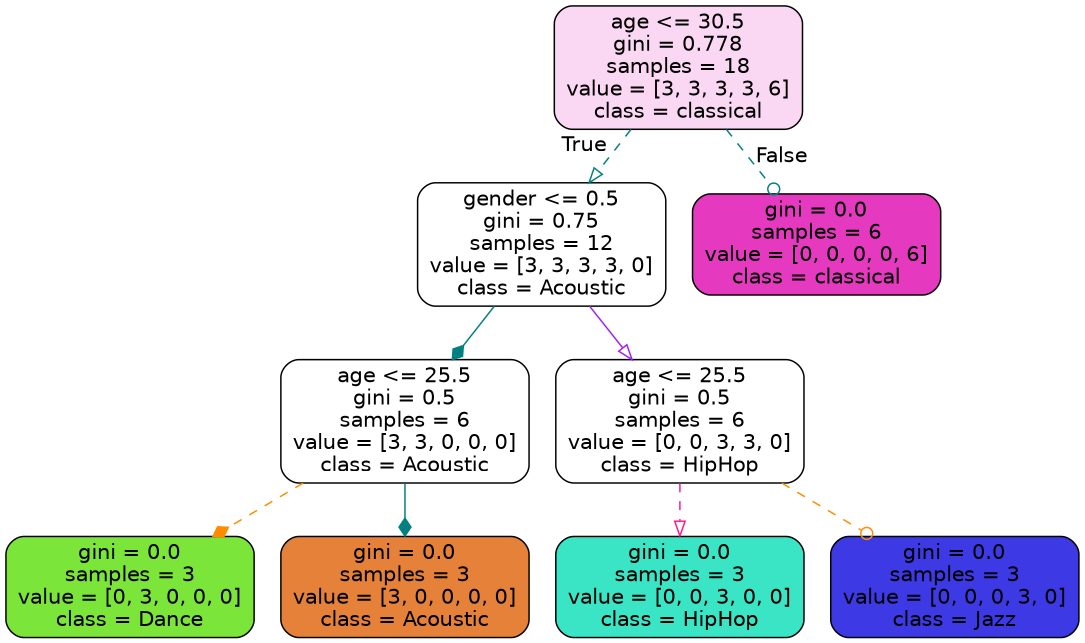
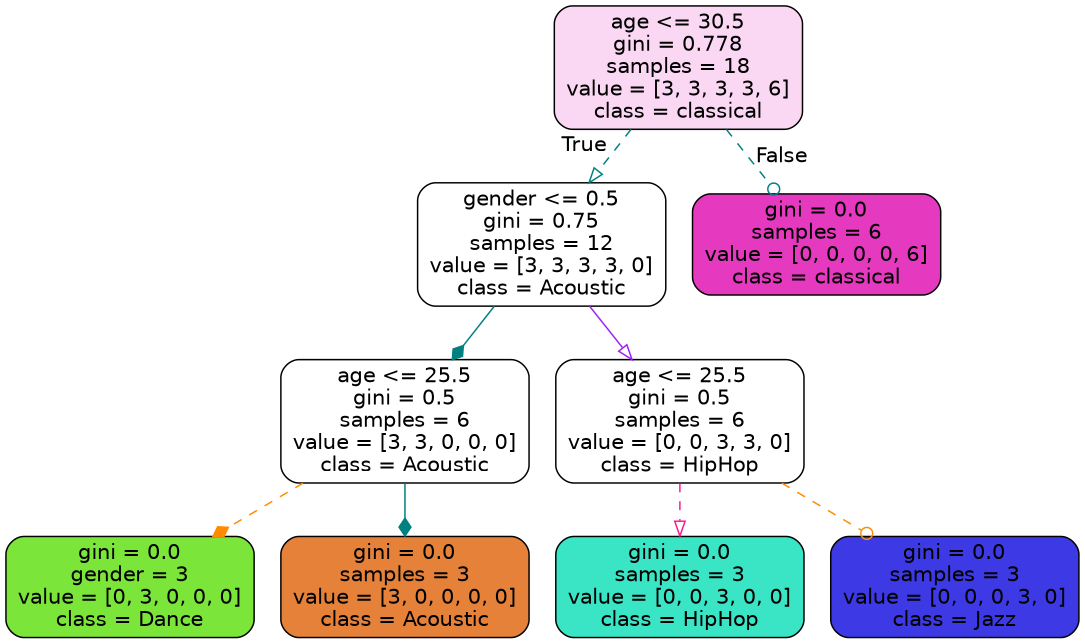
node "gini = 0.0 samples = 3 value = [0, 3, 0, 0, 0] class = Dance": label "gini = 0.0 samples = 3 value = [0, 3, 0, 0, 0] class = Dance" -> "gini = 0.0 gender = 3 value = [0, 3, 0, 0, 0] class = Dance"
